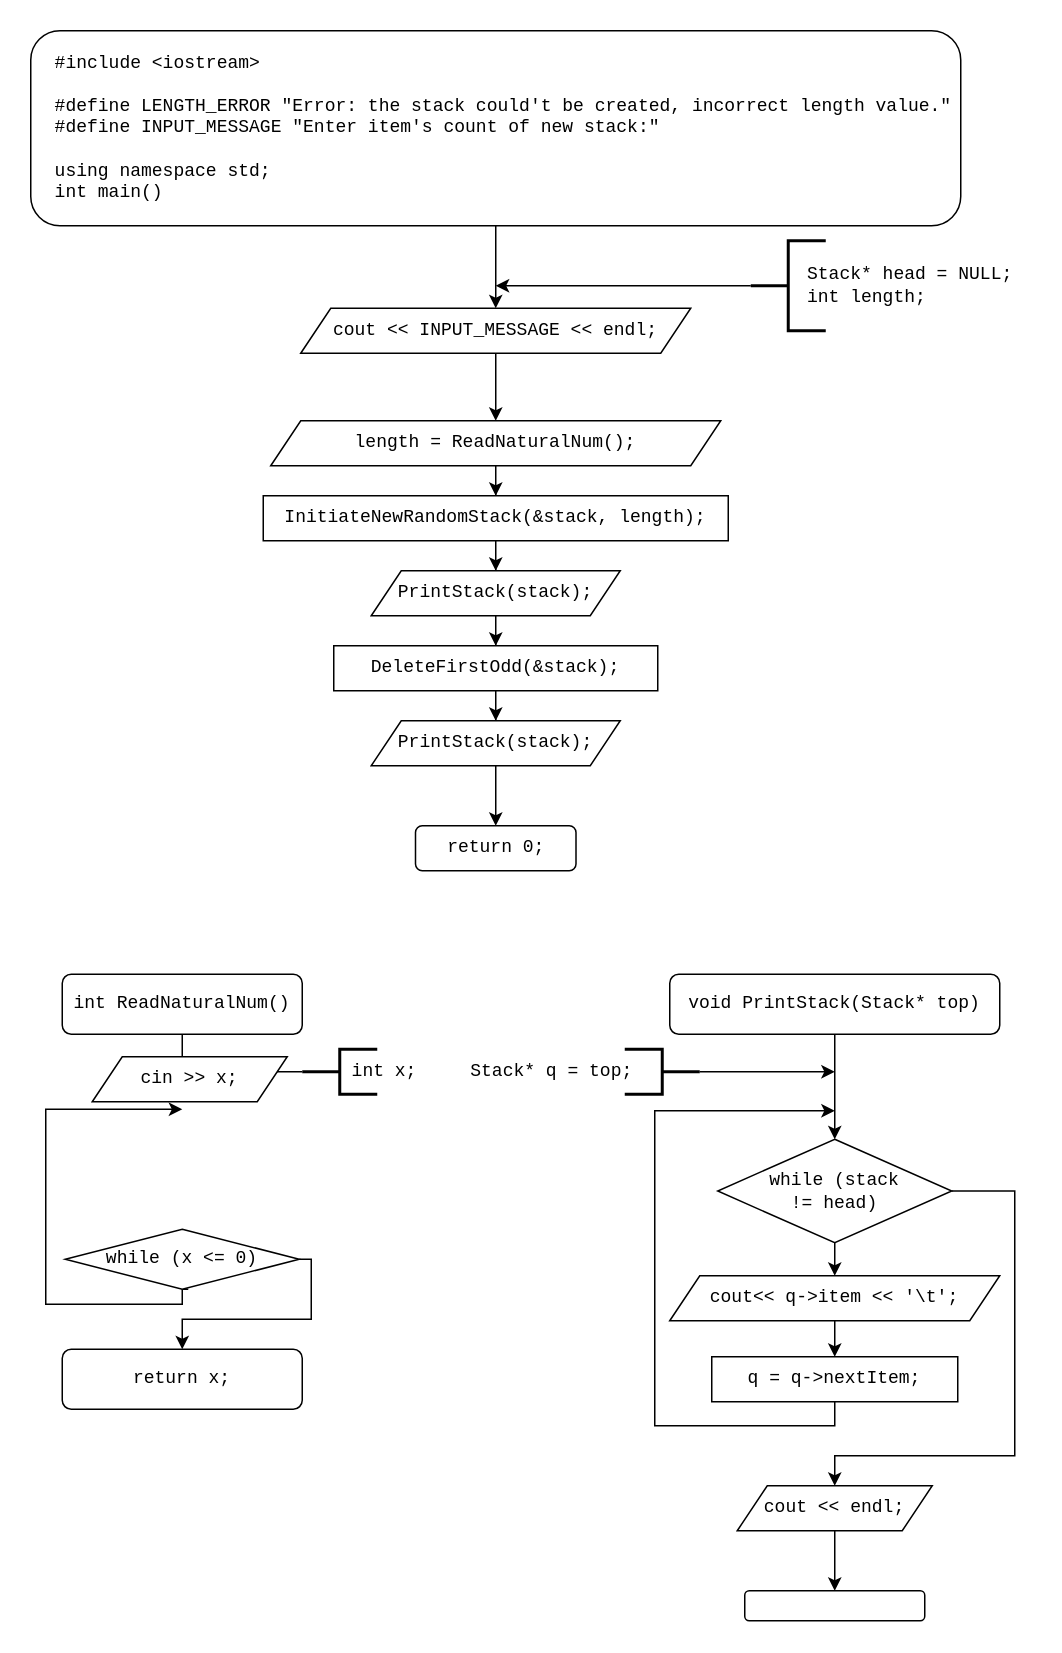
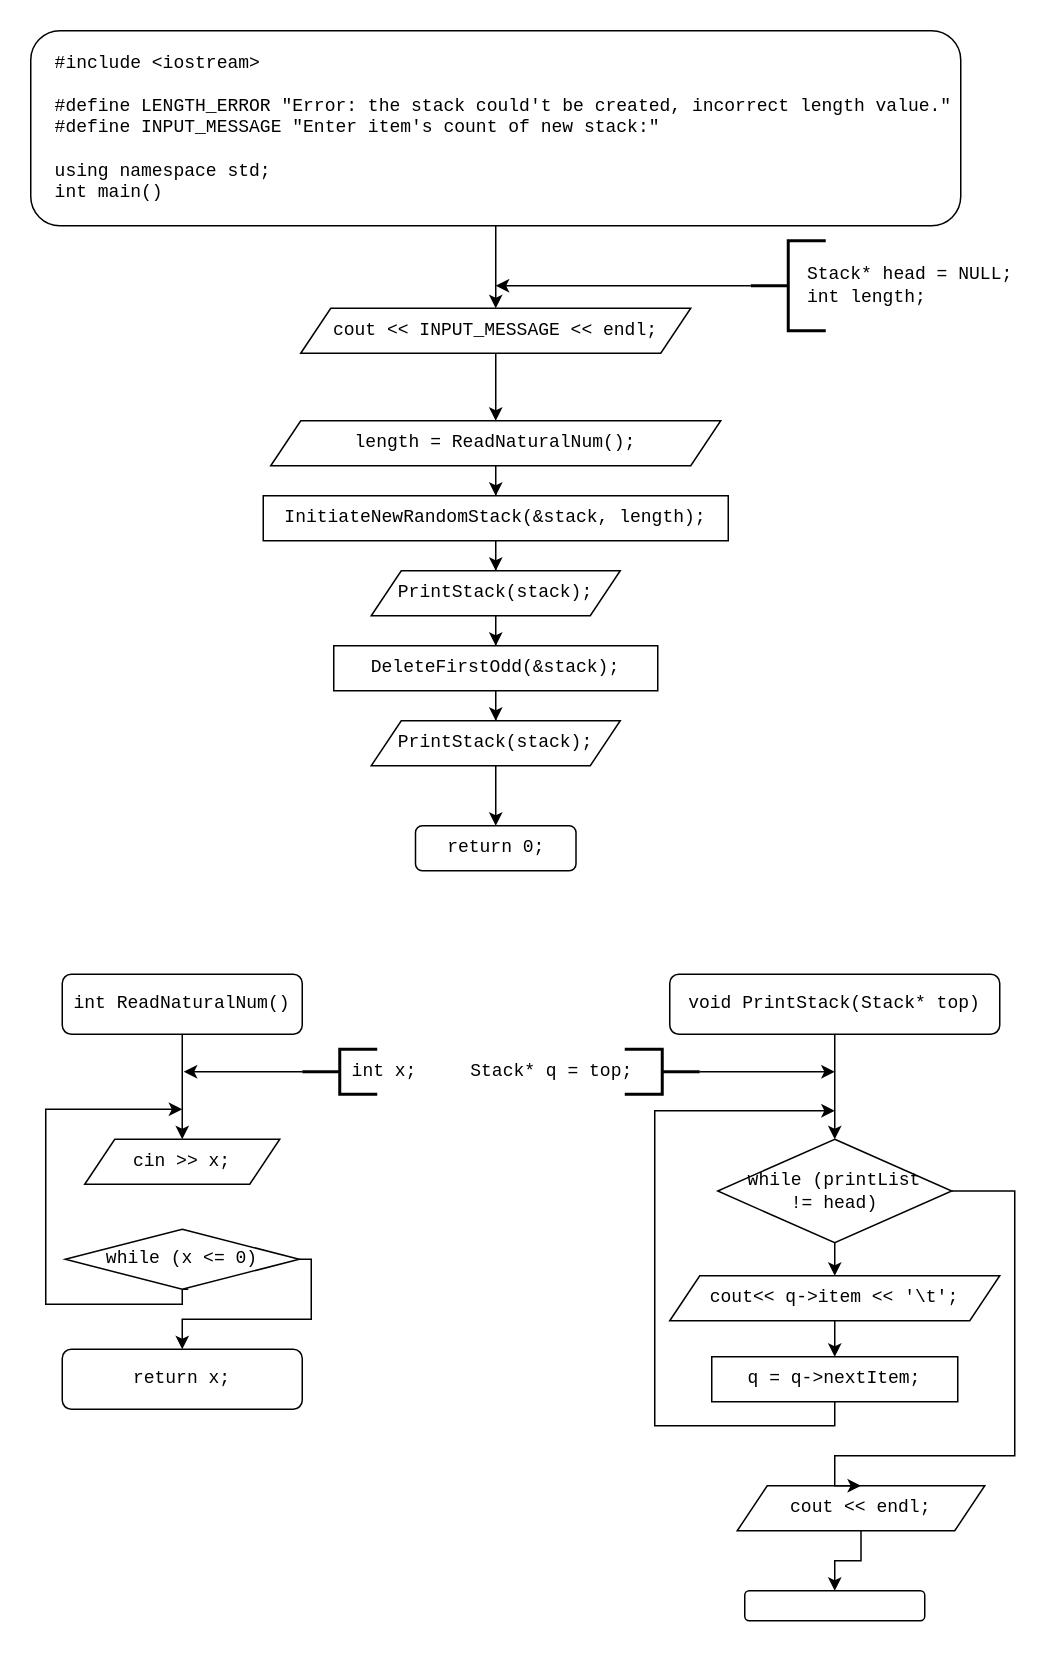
node "cin >> x;": moved (190, 1079) -> (182, 1162)
node "while (stack != head)": label "while (stack != head)" -> "while (printList != head)"
node "cout << endl;": size 195x45 -> 248x45
